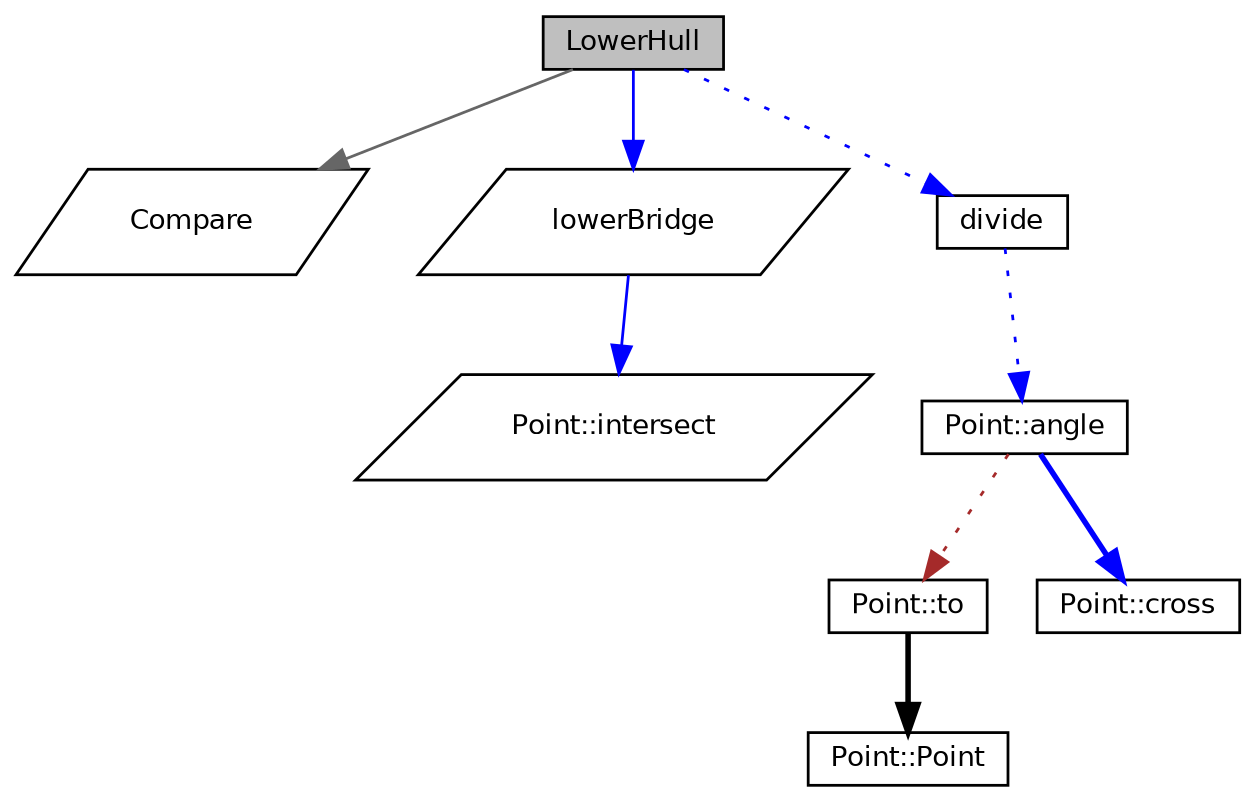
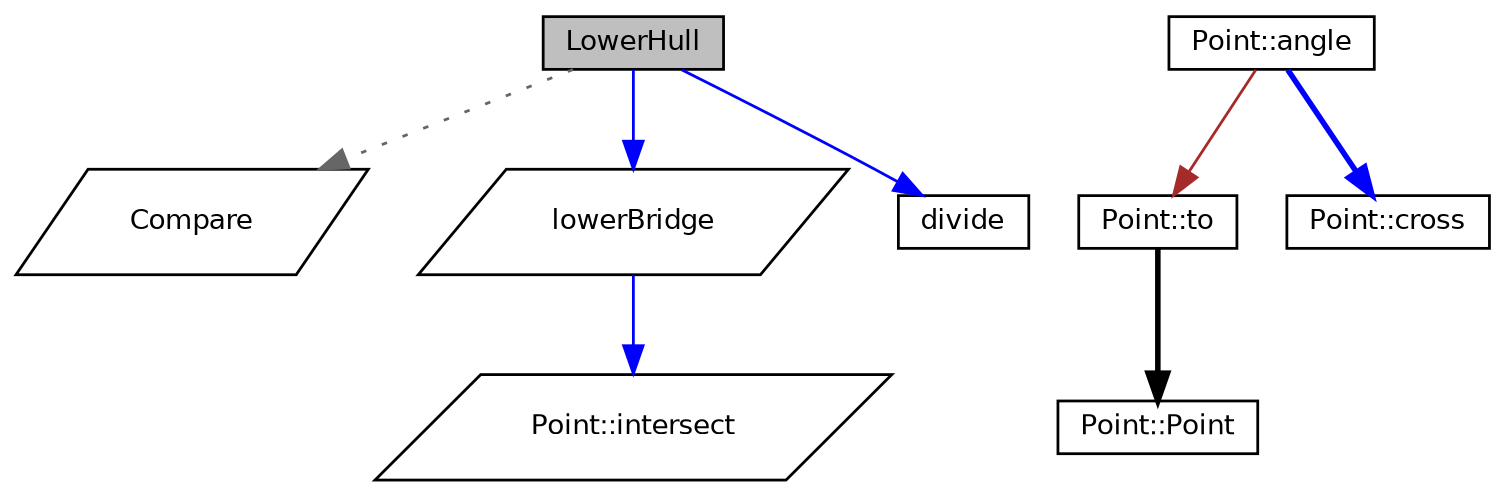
edge "LowerHull" -> "Compare": style solid -> dotted
edge "LowerHull" -> "divide": style dotted -> solid
edge "divide" -> "Point::angle": removed
edge "Point::angle" -> "Point::to": style dotted -> solid
